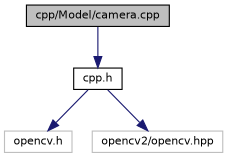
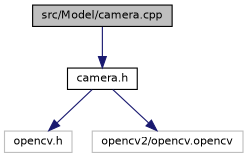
node "cpp/Model/camera.cpp": label "cpp/Model/camera.cpp" -> "src/Model/camera.cpp"
node "cpp.h": label "cpp.h" -> "camera.h"
node "opencv2/opencv.hpp": label "opencv2/opencv.hpp" -> "opencv2/opencv.opencv"
